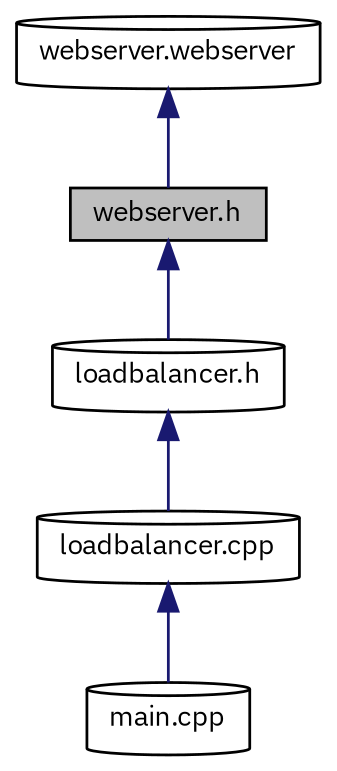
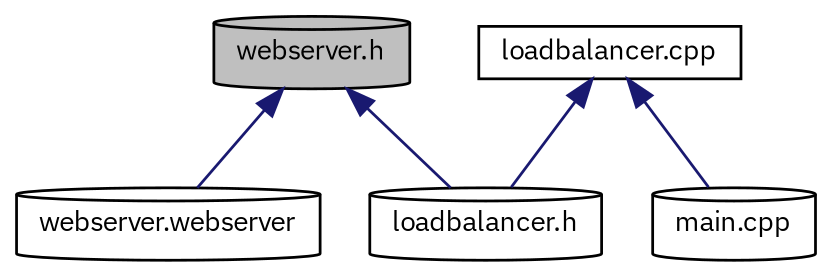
edge "webserver.h" -> "webserver.webserver": reversed
node "webserver.h": shape box -> cylinder
edge "loadbalancer.cpp" -> "loadbalancer.h": reversed
node "loadbalancer.cpp": shape cylinder -> box
